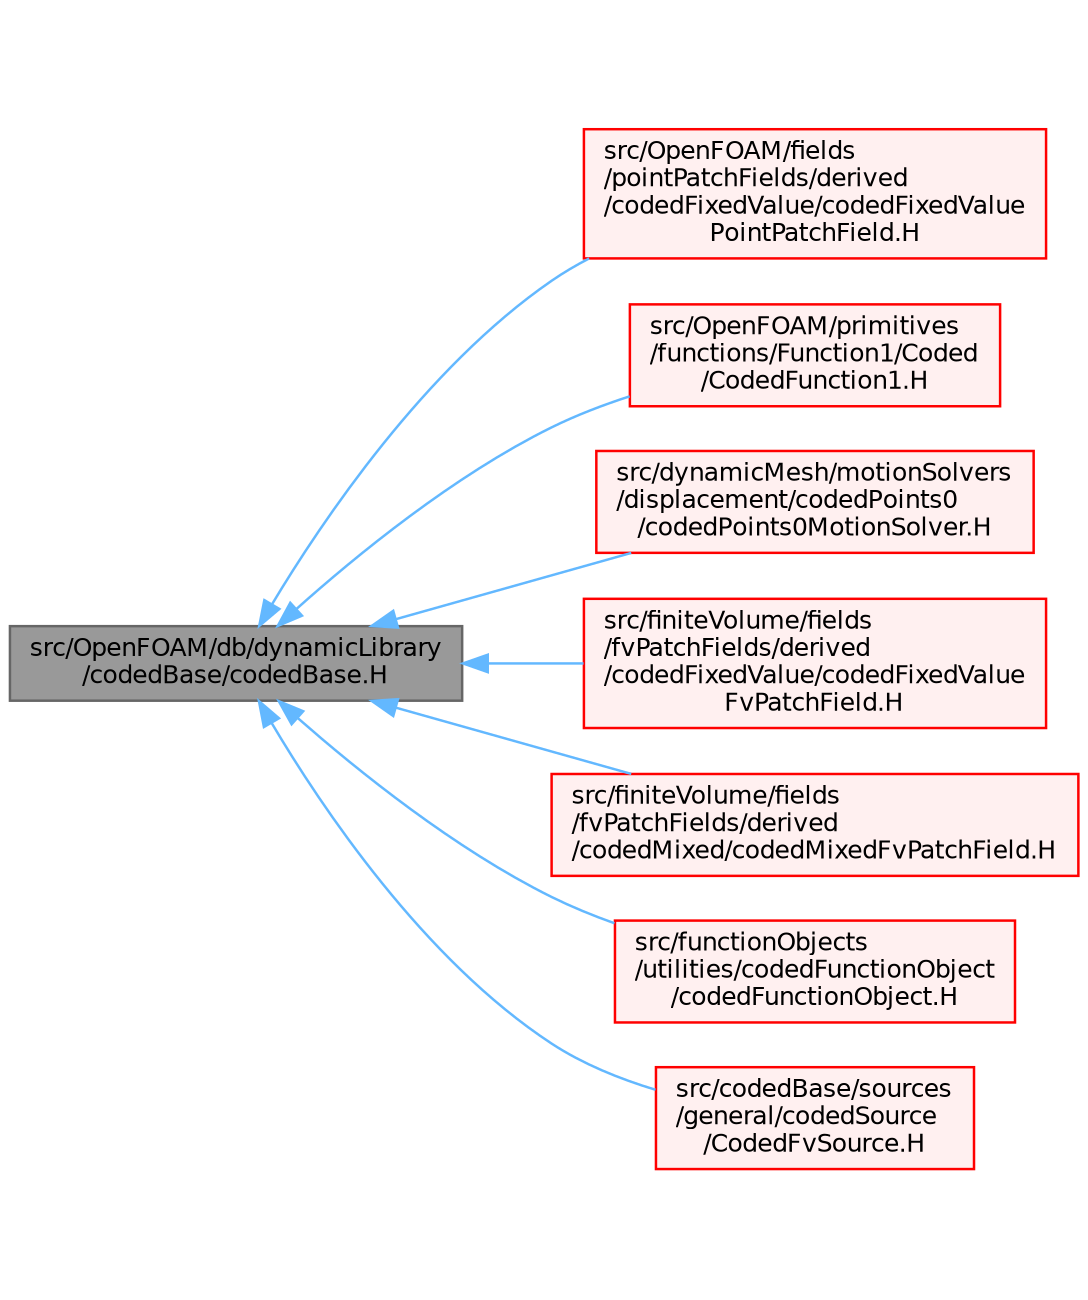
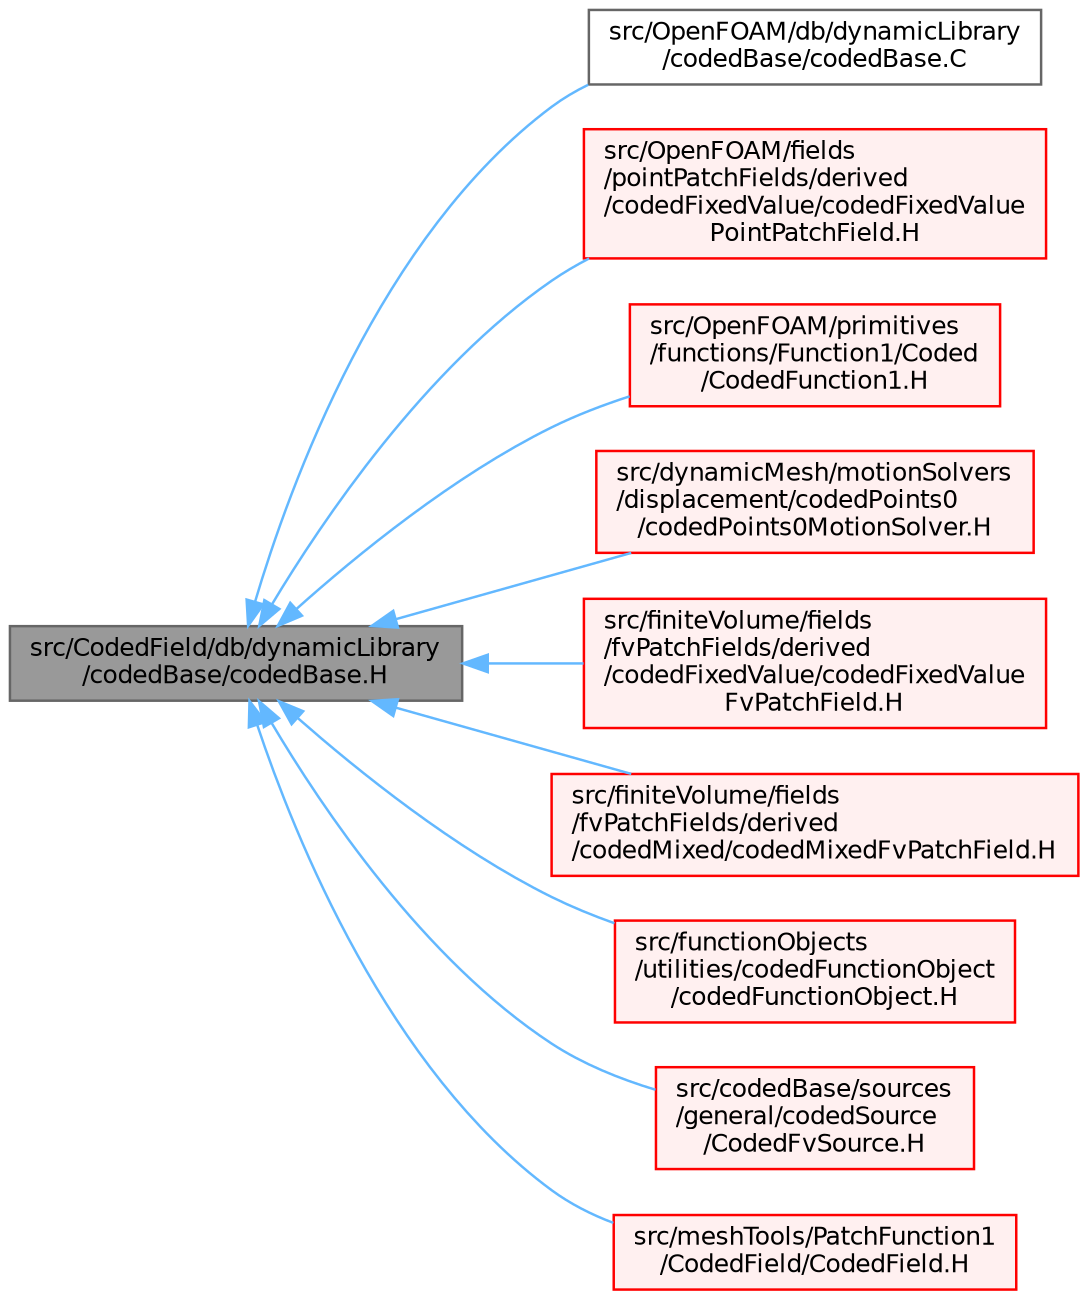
node "src/OpenFOAM/db/dynamicLibrary /codedBase/codedBase.C": added
node "src/OpenFOAM/db/dynamicLibrary /codedBase/codedBase.H": label "src/OpenFOAM/db/dynamicLibrary /codedBase/codedBase.H" -> "src/CodedField/db/dynamicLibrary /codedBase/codedBase.H"
node "src/meshTools/PatchFunction1 /CodedField/CodedField.H": added
